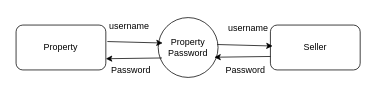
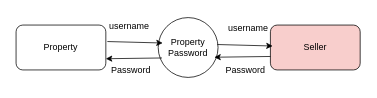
node "Seller": fillcolor #ffffff -> #f8cecc
